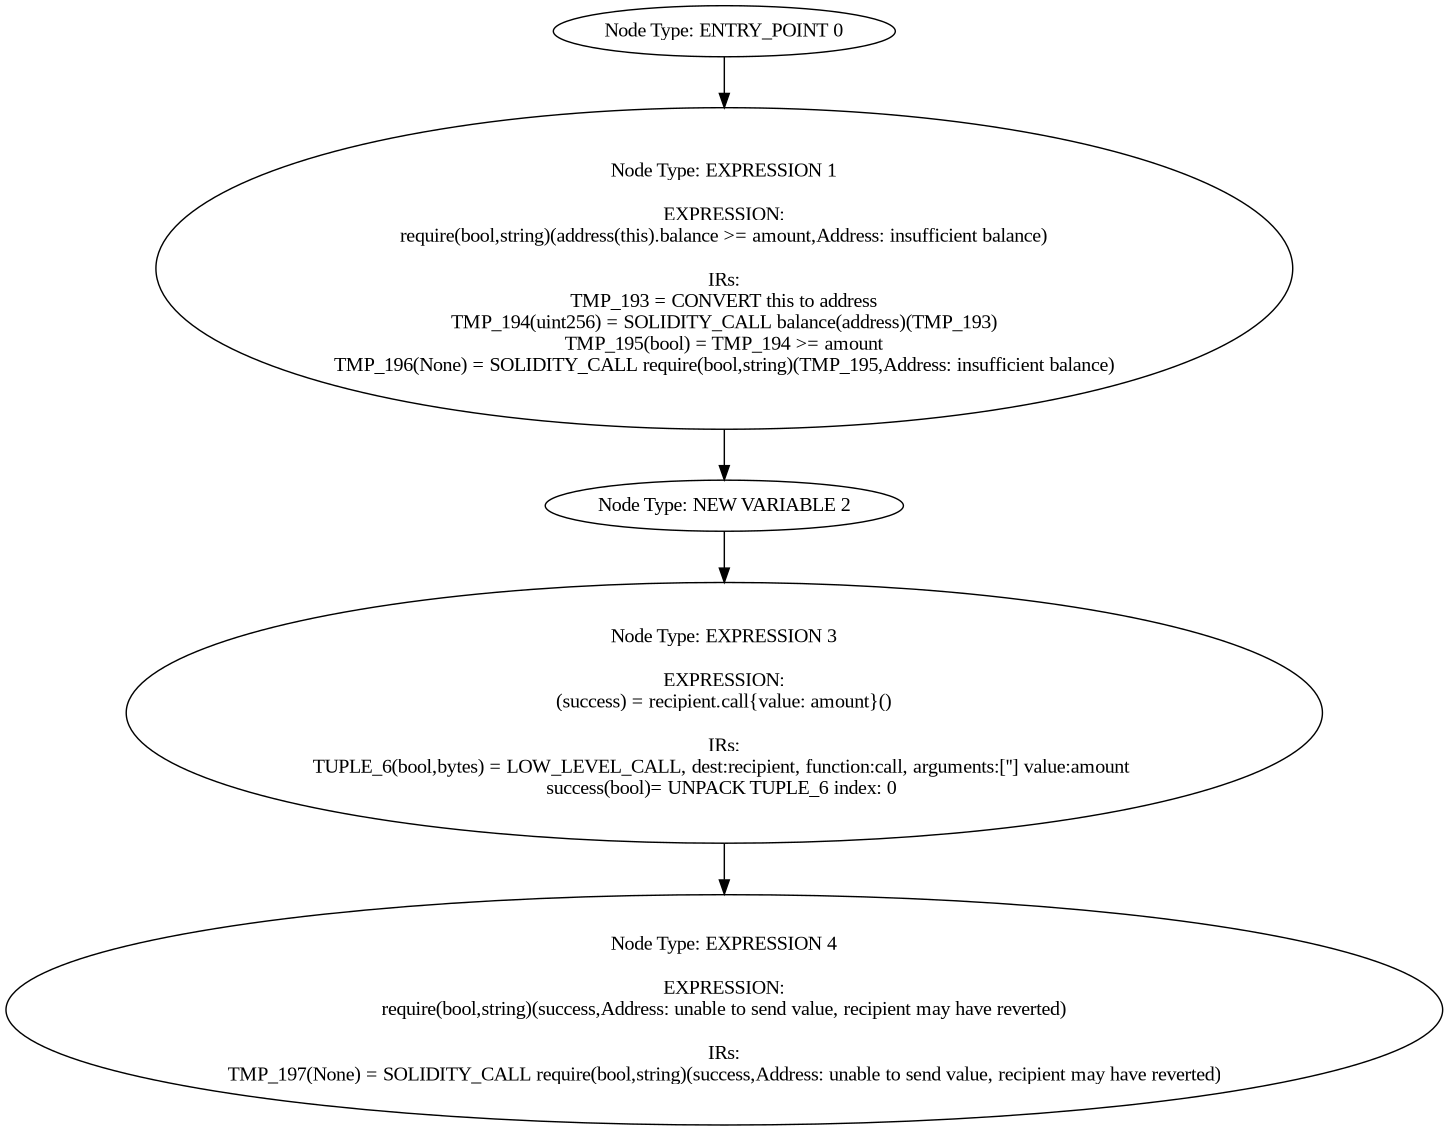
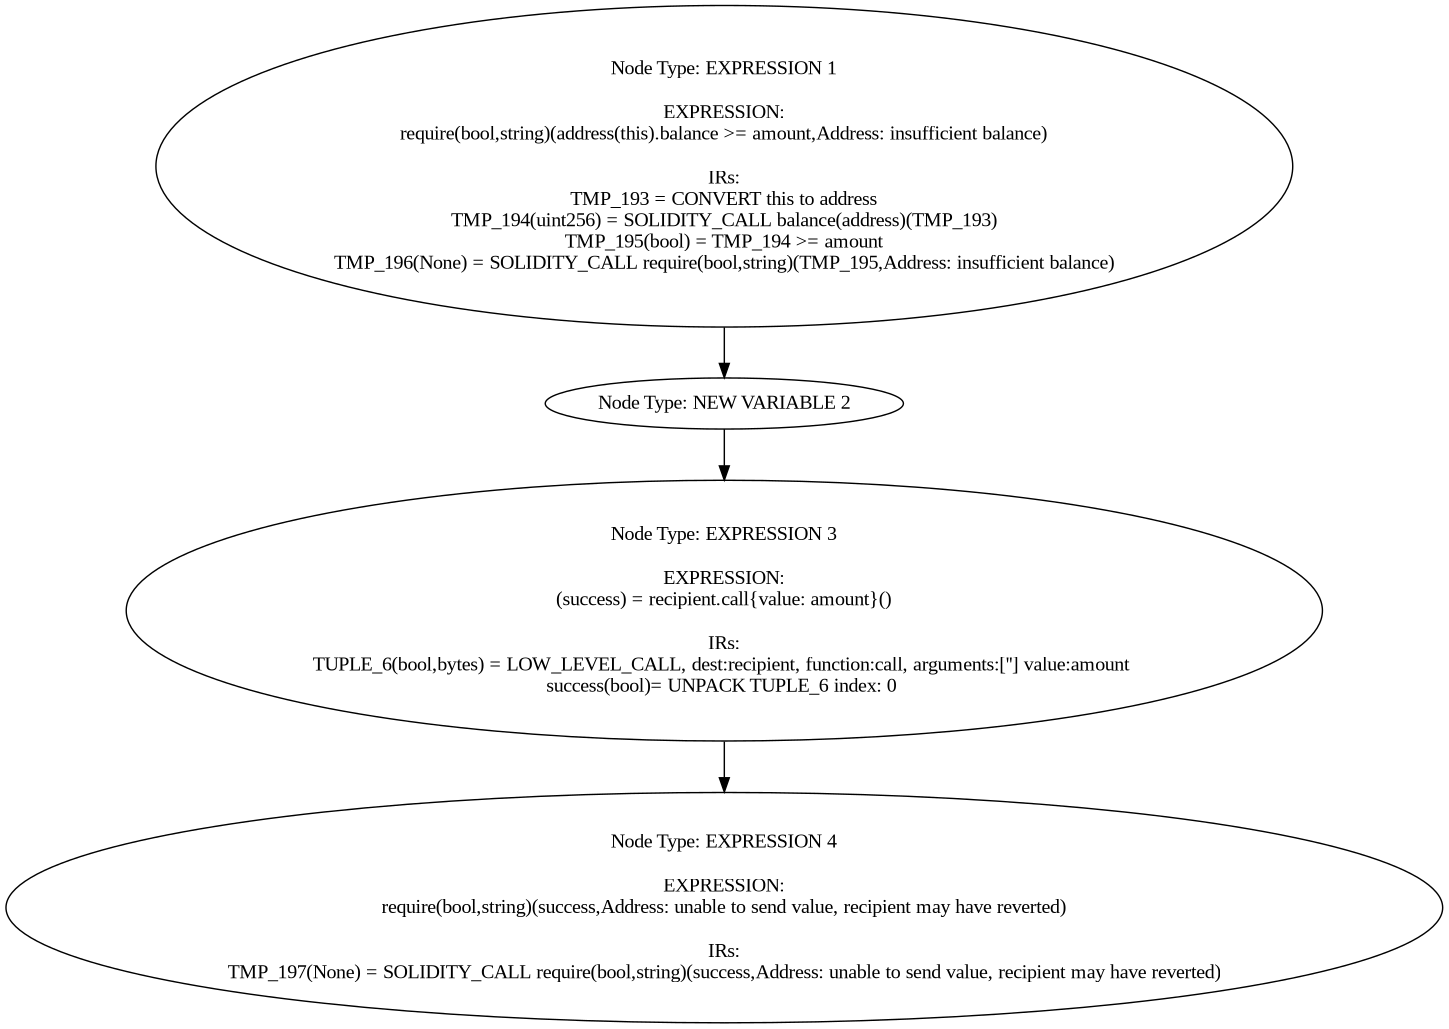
node "Node Type: ENTRY_POINT 0": removed
